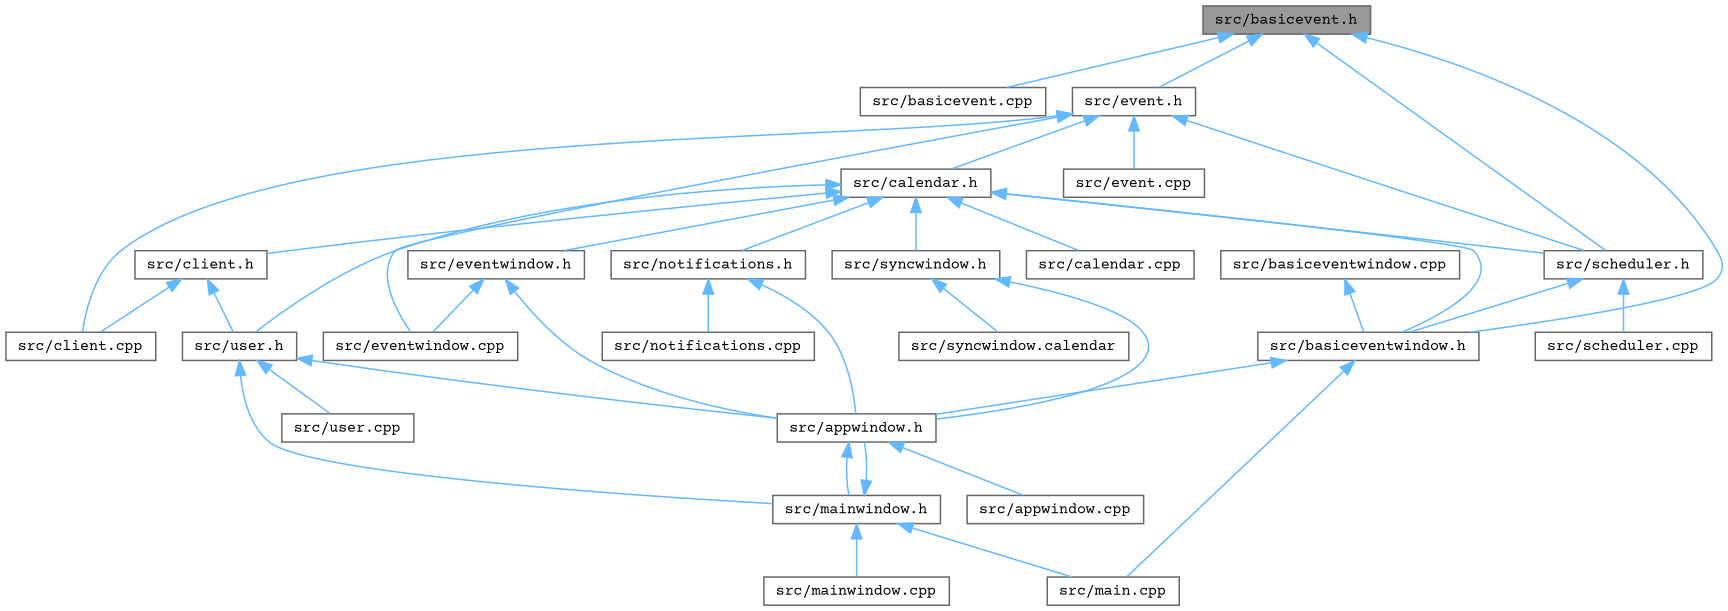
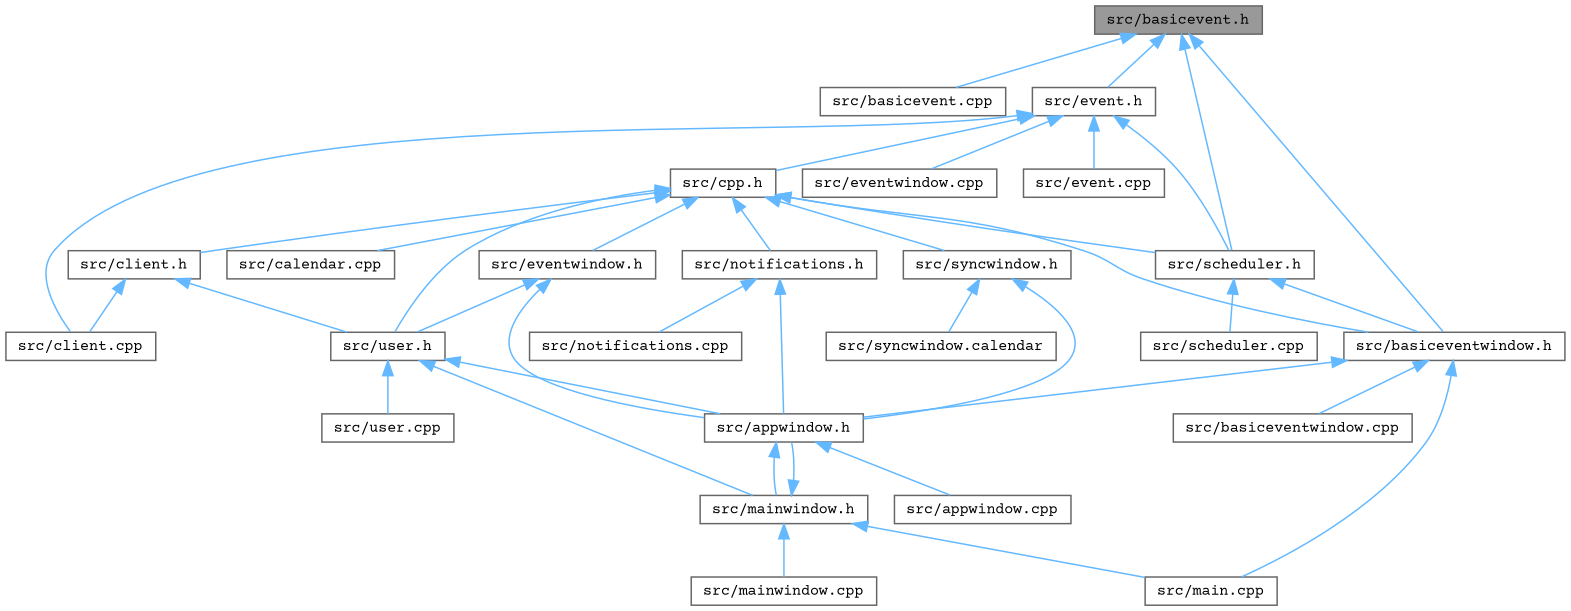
node "src/calendar.h": label "src/calendar.h" -> "src/cpp.h"
edge "src/eventwindow.cpp" -> "src/eventwindow.h": now "src/user.h" -> "src/eventwindow.h"
edge "src/basiceventwindow.h" -> "src/basiceventwindow.cpp": reversed
